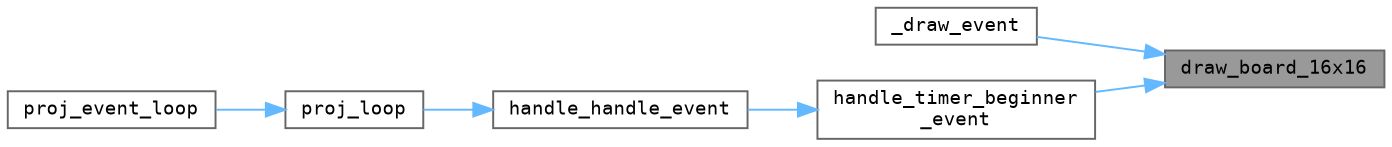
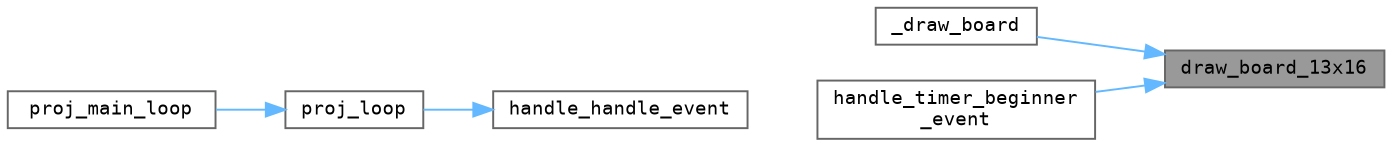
node "_draw_event": label "_draw_event" -> "_draw_board"
node "draw_board_16x16": label "draw_board_16x16" -> "draw_board_13x16"
node "proj_event_loop": label "proj_event_loop" -> "proj_main_loop"
edge "handle_handle_event" -> "handle_timer_beginner _event": removed
